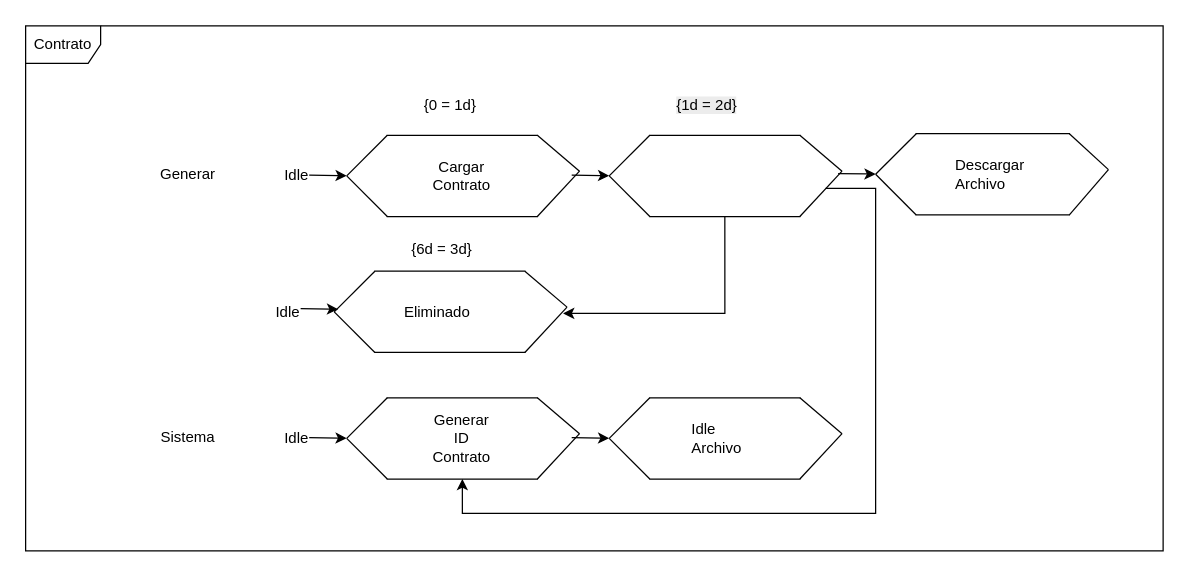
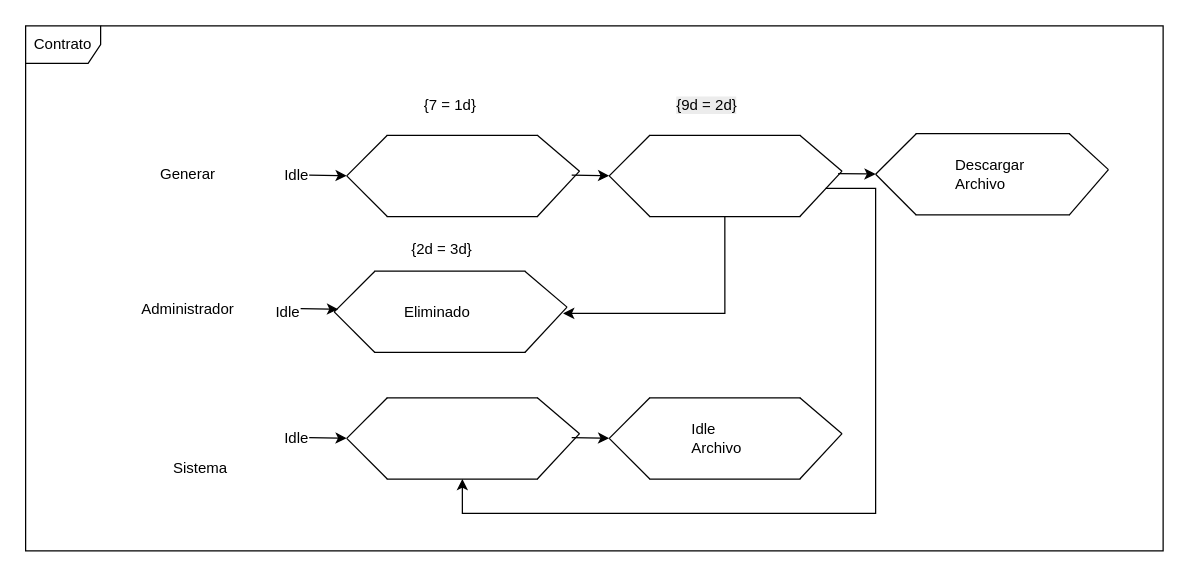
node "{0 = 1d}": label "{0 = 1d}" -> "{7 = 1d}"
node "{1d = 2d}": label "{1d = 2d}" -> "{9d = 2d}"
node "Cargar Contrato": removed
node "{6d = 3d}": label "{6d = 3d}" -> "{2d = 3d}"
node "Administrador": added
node "Sistema": moved (188, 437) -> (201, 468)
node "Generar ID Contrato": removed
